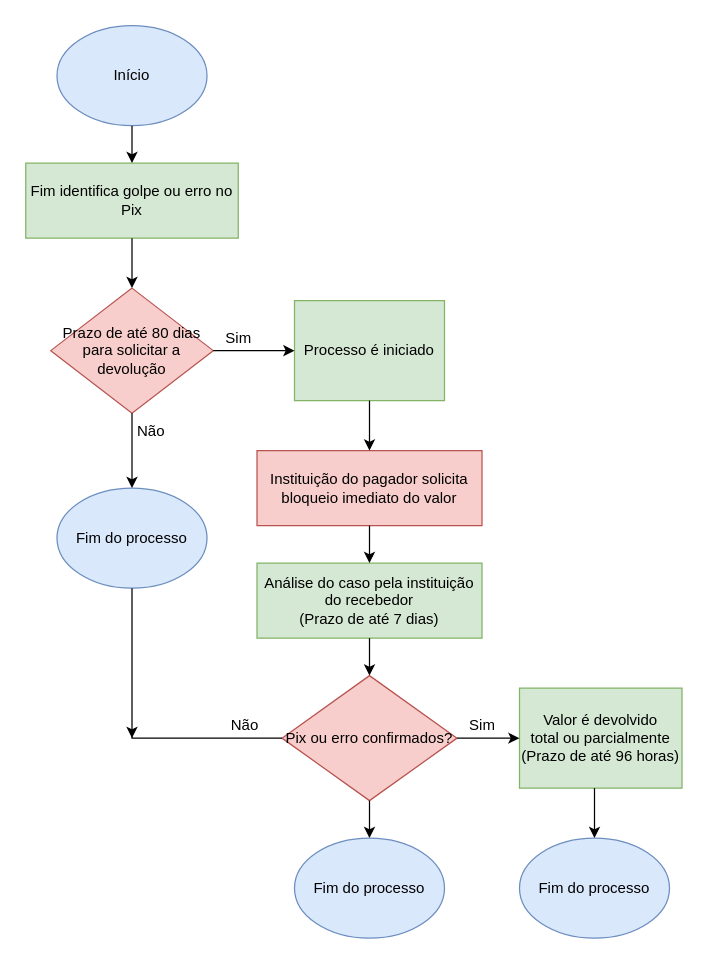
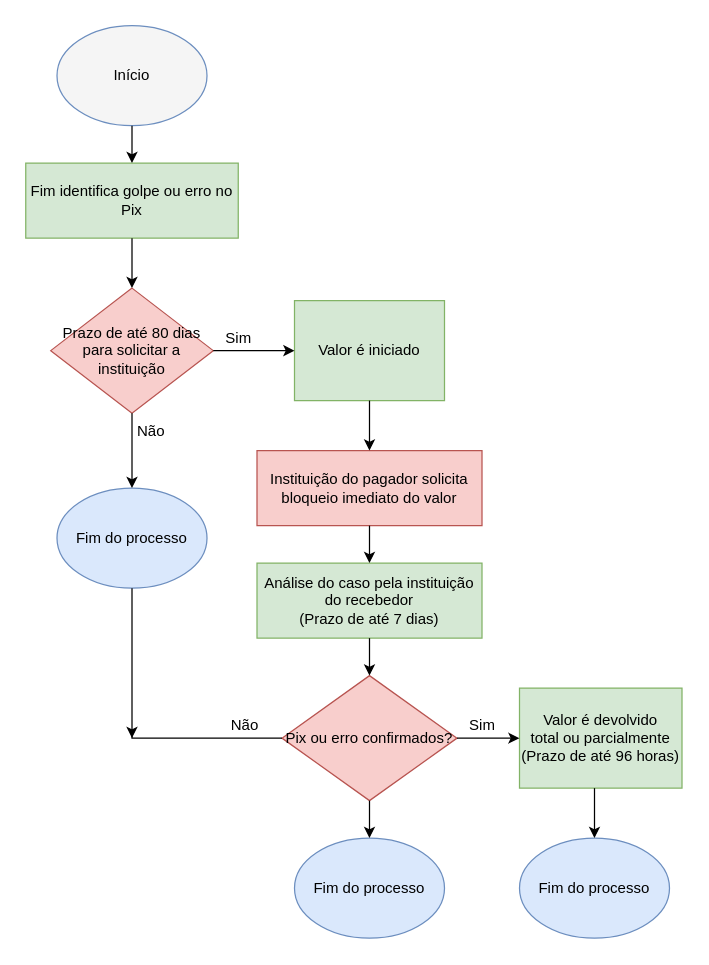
node "Início": fillcolor #dae8fc -> #f5f5f5
node "Prazo de até 80 dias para solicitar a devolução": label "Prazo de até 80 dias para solicitar a devolução" -> "Prazo de até 80 dias para solicitar a instituição"
node "Processo é iniciado": label "Processo é iniciado" -> "Valor é iniciado"
